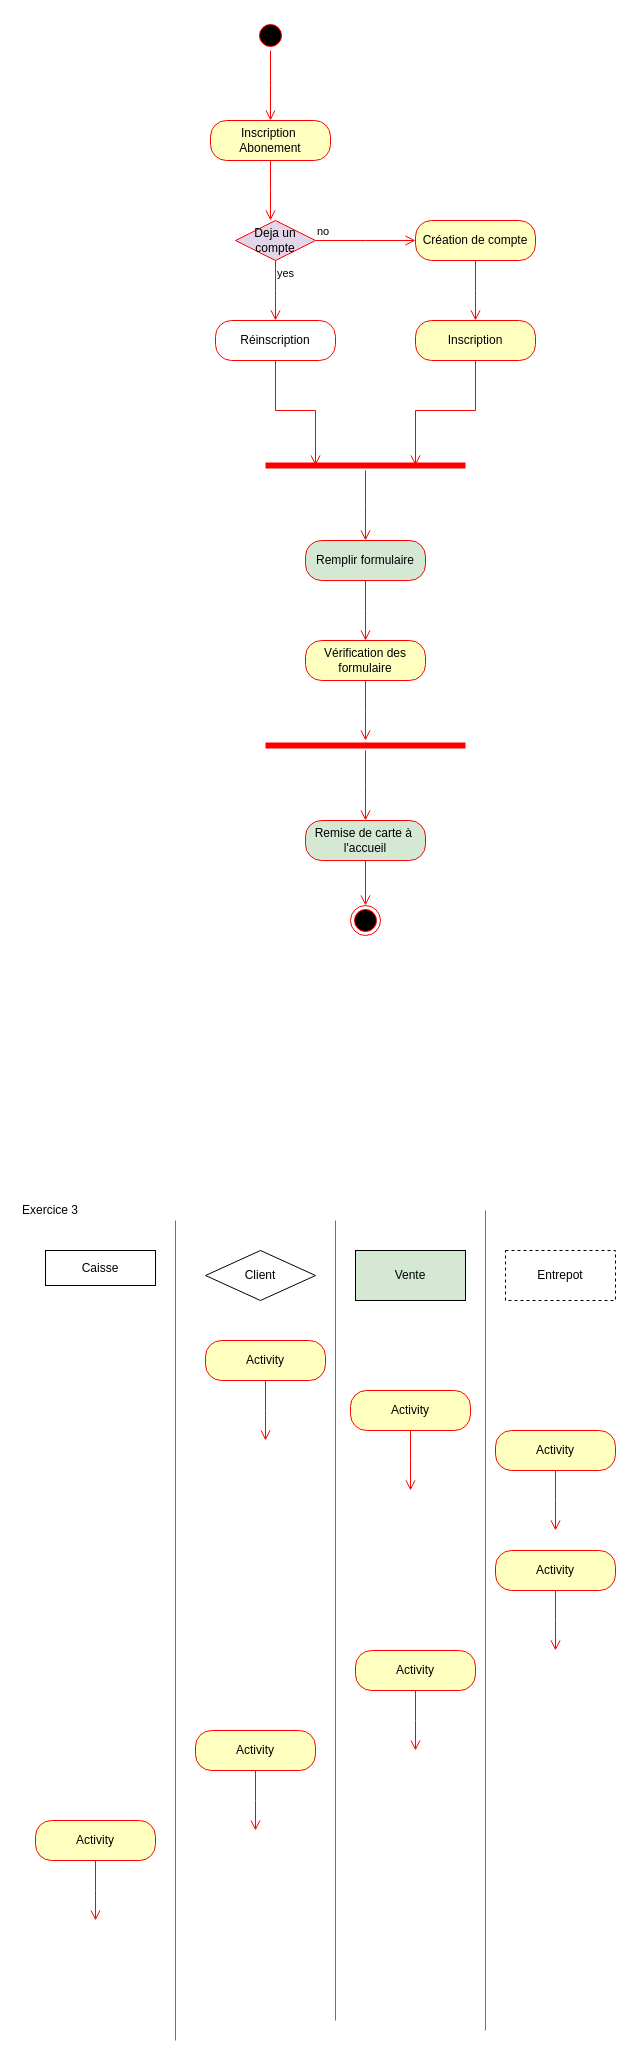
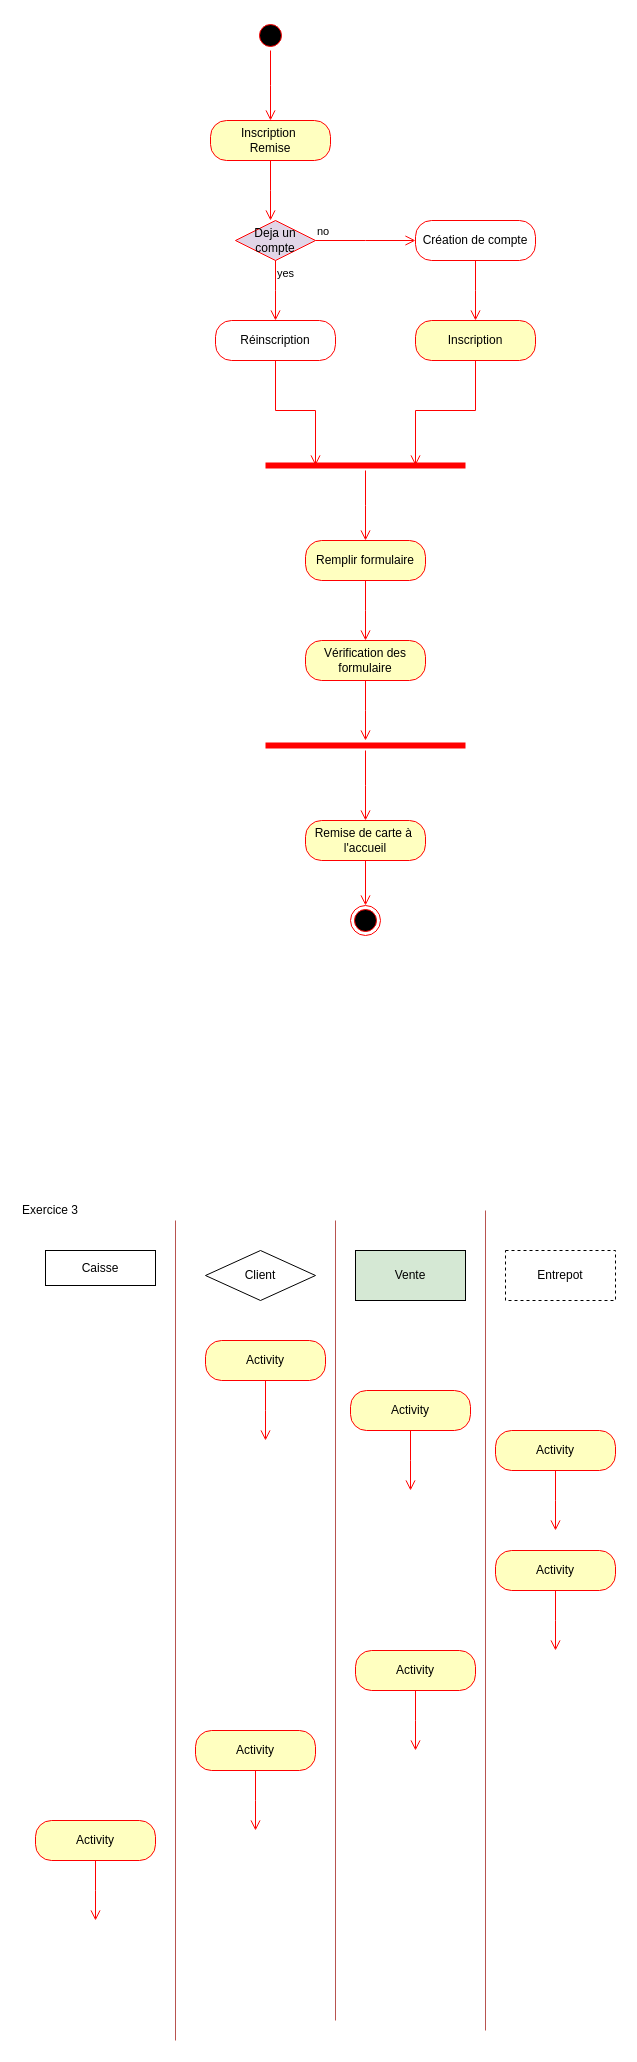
node "Inscription Abonement": label "Inscription Abonement" -> "Inscription Remise"
node "Création de compte": fillcolor #ffffc0 -> #ffffff
node "Remplir formulaire": fillcolor #d5e8d4 -> #ffffc0
node "Remise de carte à l'accueil": fillcolor #d5e8d4 -> #ffffc0
